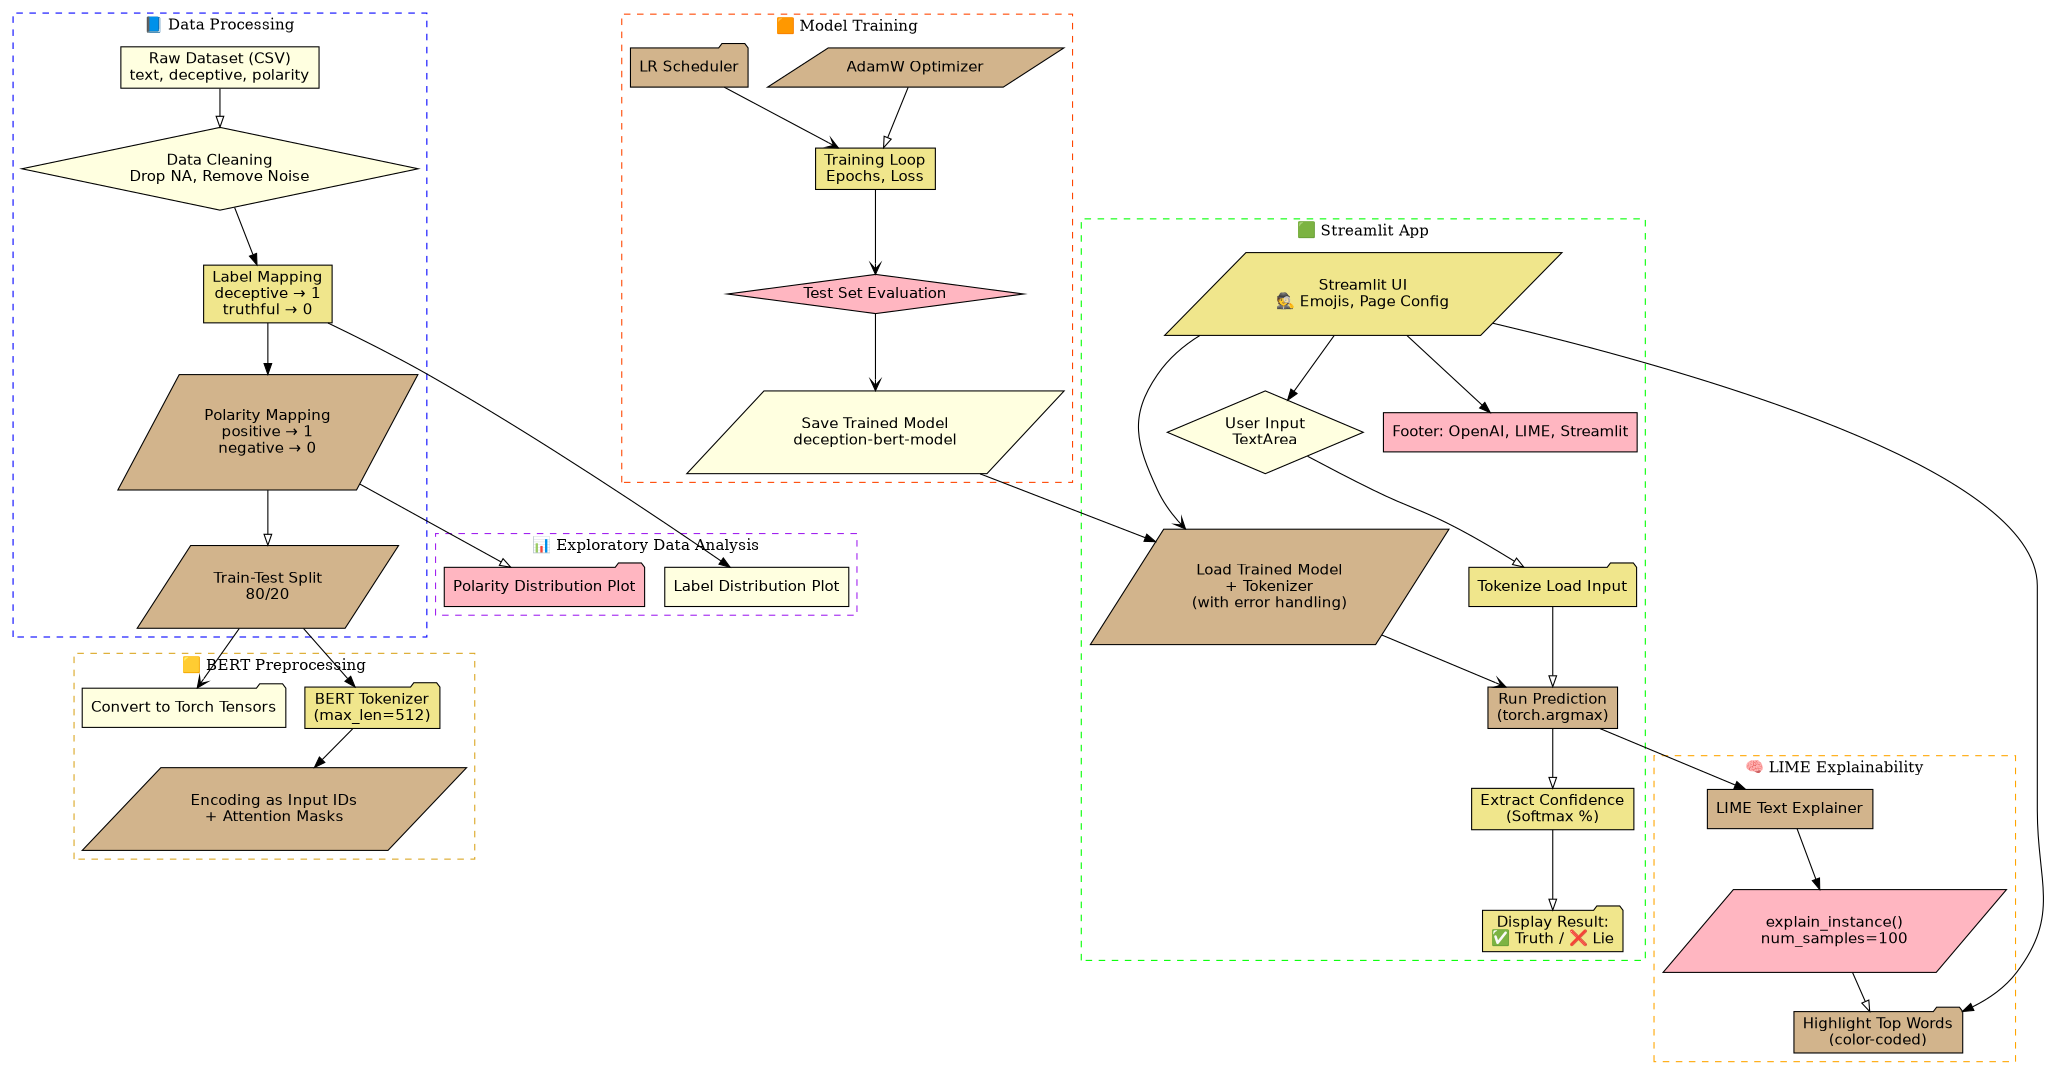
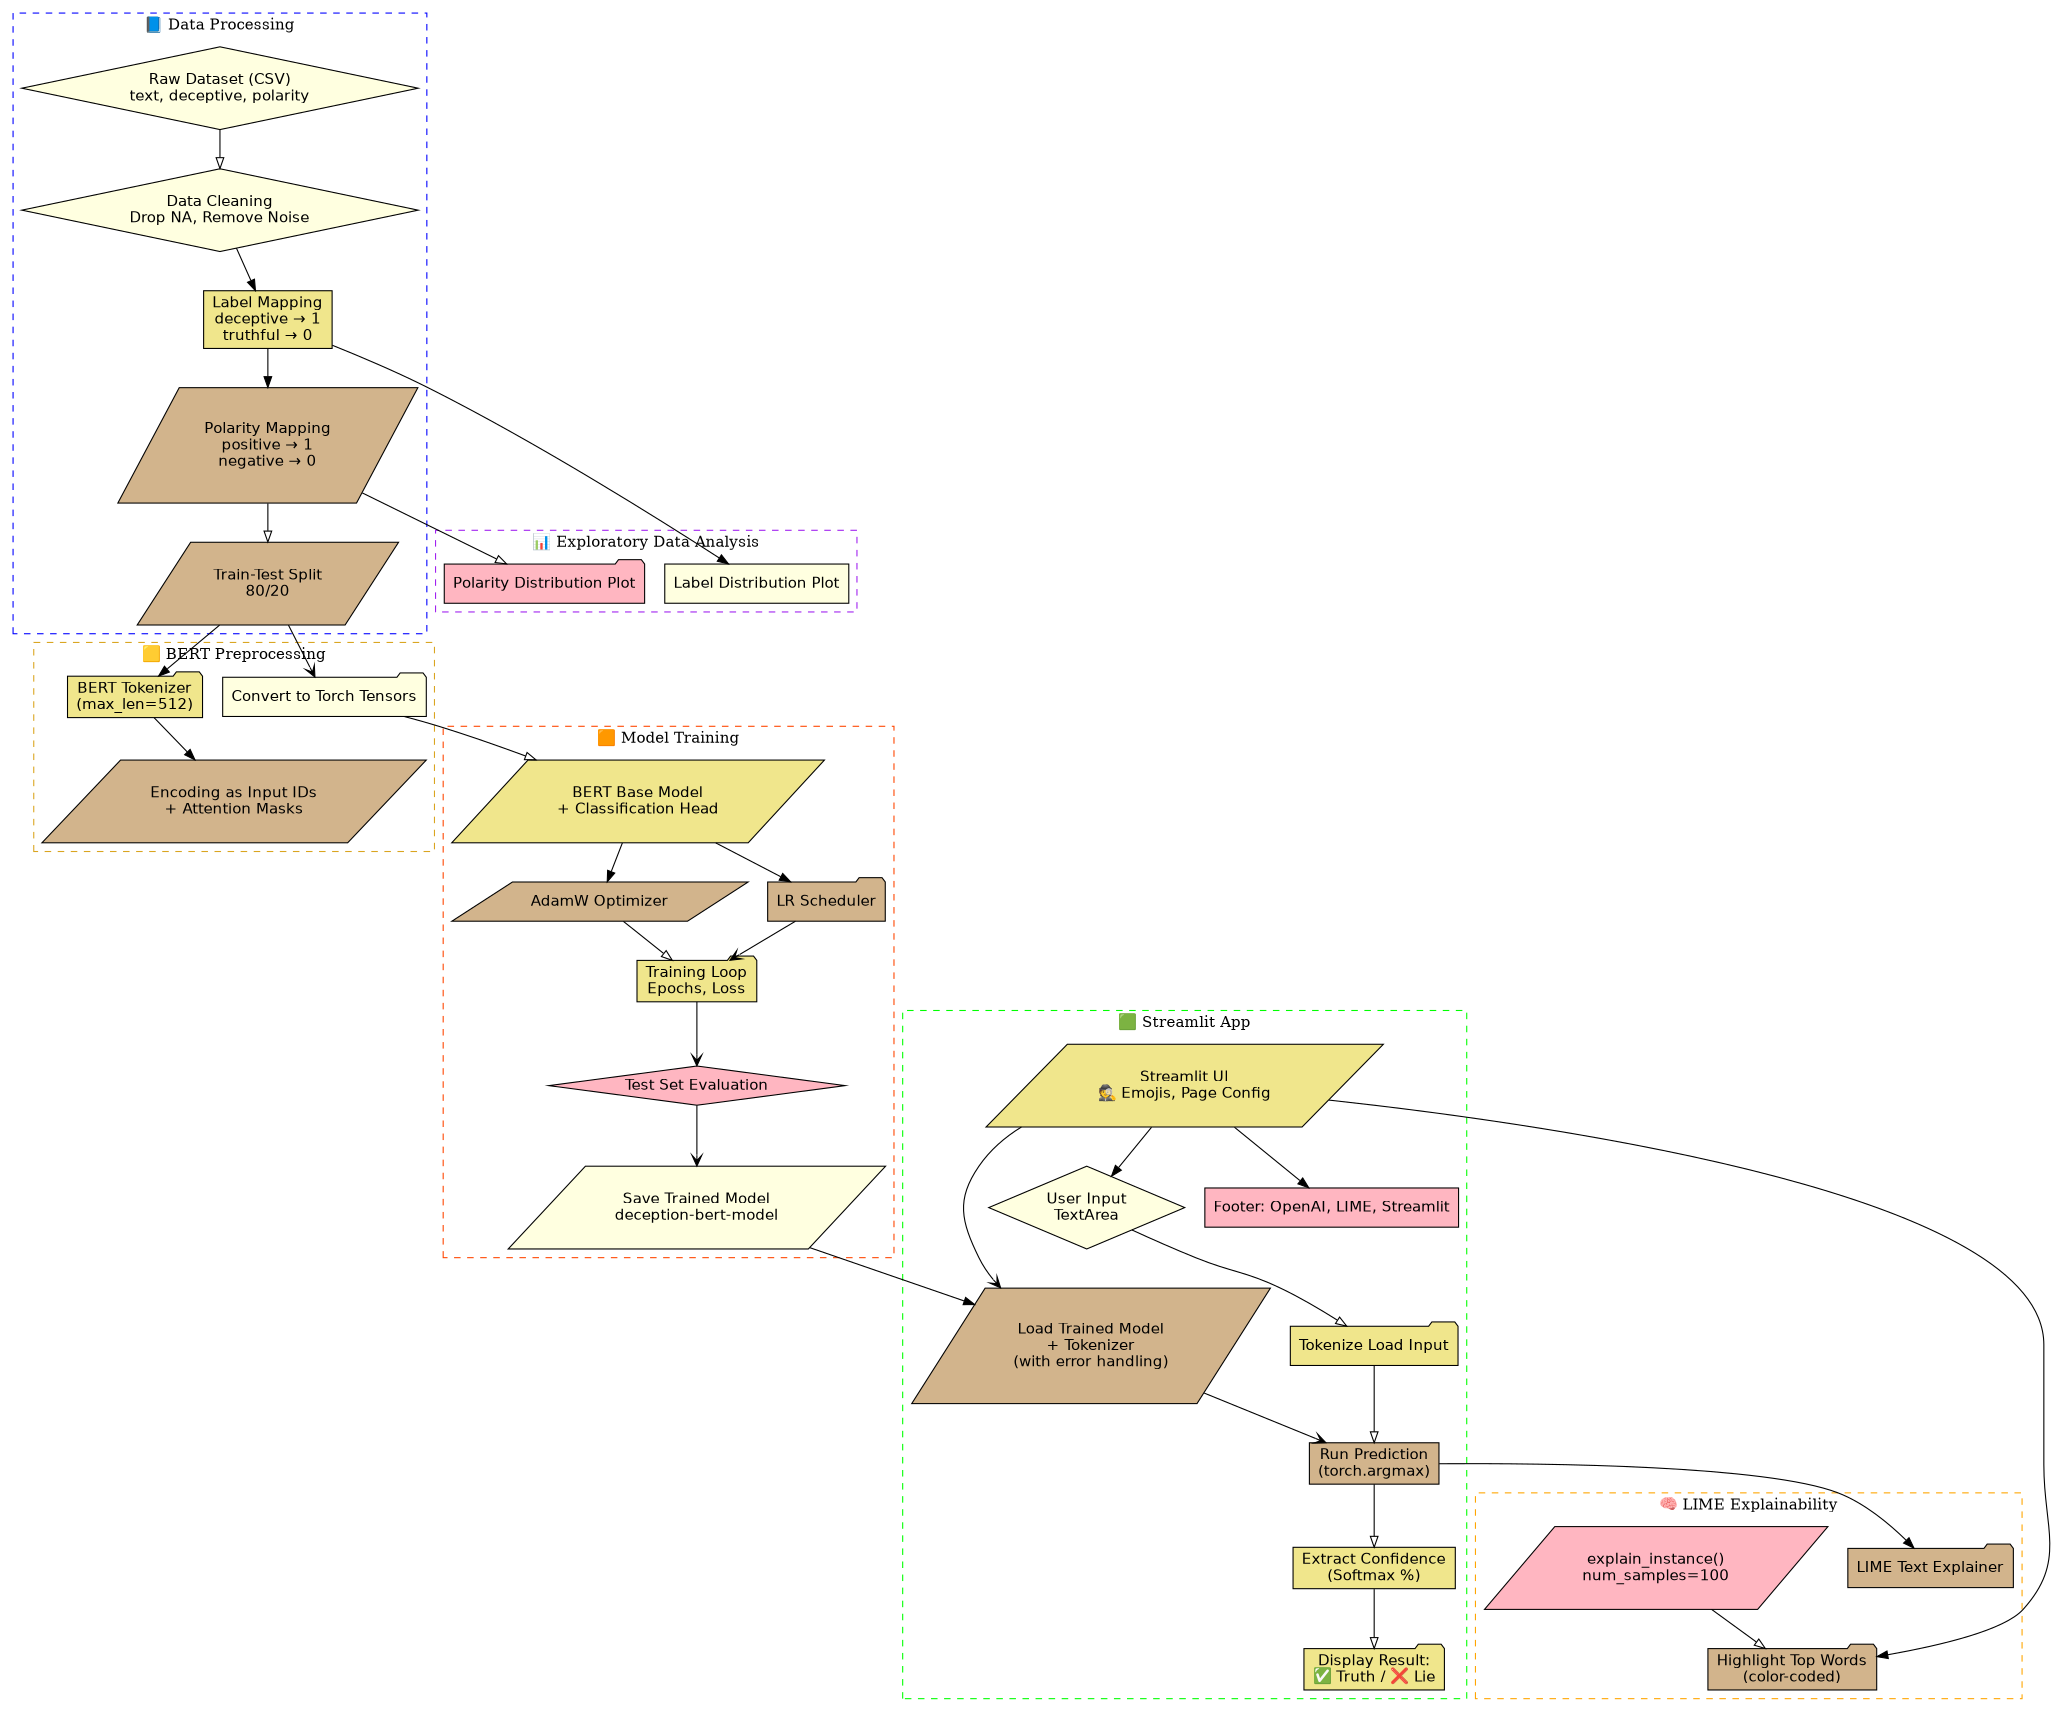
node "Raw Dataset (CSV) text, deceptive, polarity": shape box -> diamond
node "Training Loop Epochs, Loss": shape box -> folder
node "BERT Base Model + Classification Head": added
node "LIME Text Explainer": shape box -> folder
edge "LIME Text Explainer" -> "explain_instance() num_samples=100": removed
